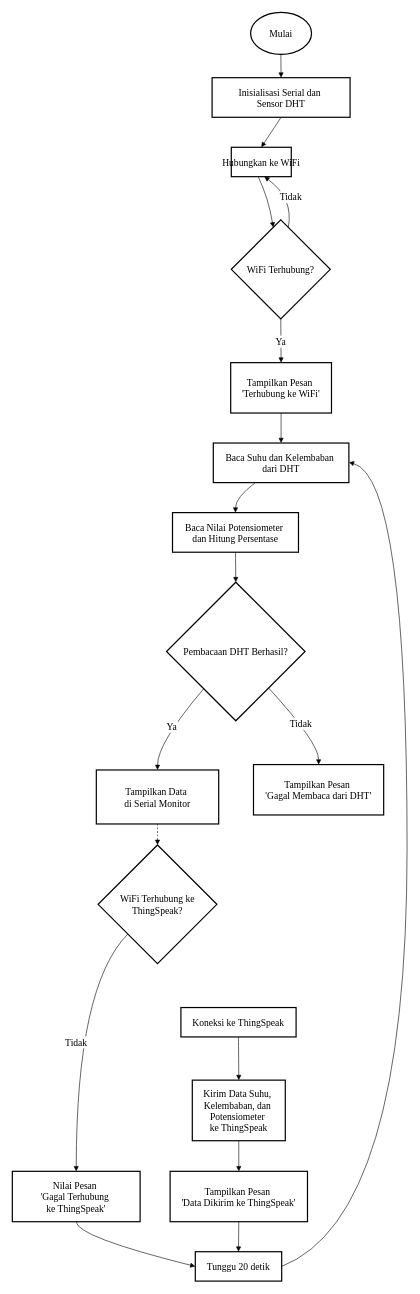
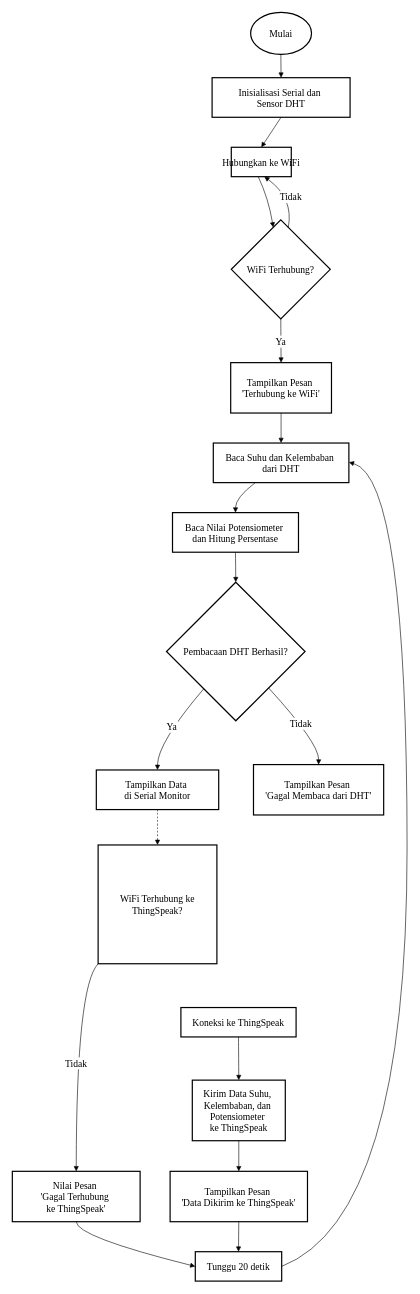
node "Tampilkan Data di Serial Monitor": size 122x54 -> 122x40
node "WiFi Terhubung ke ThingSpeak?": shape diamond -> rectangle
